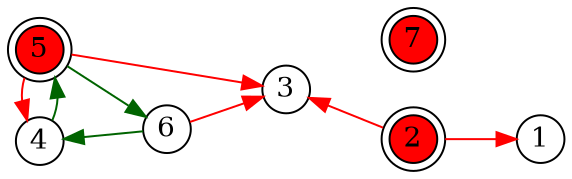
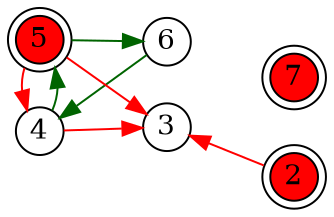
edge "6" -> "3": now "4" -> "3"
node "1": removed
